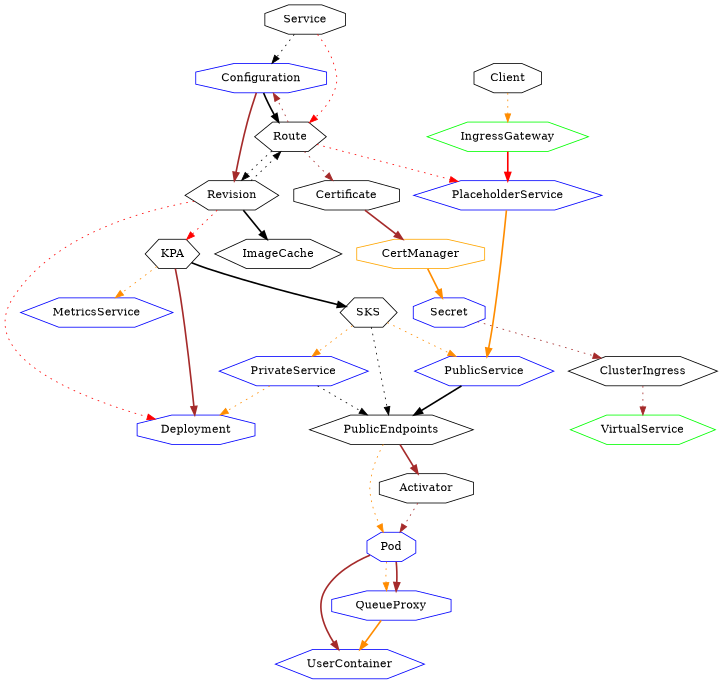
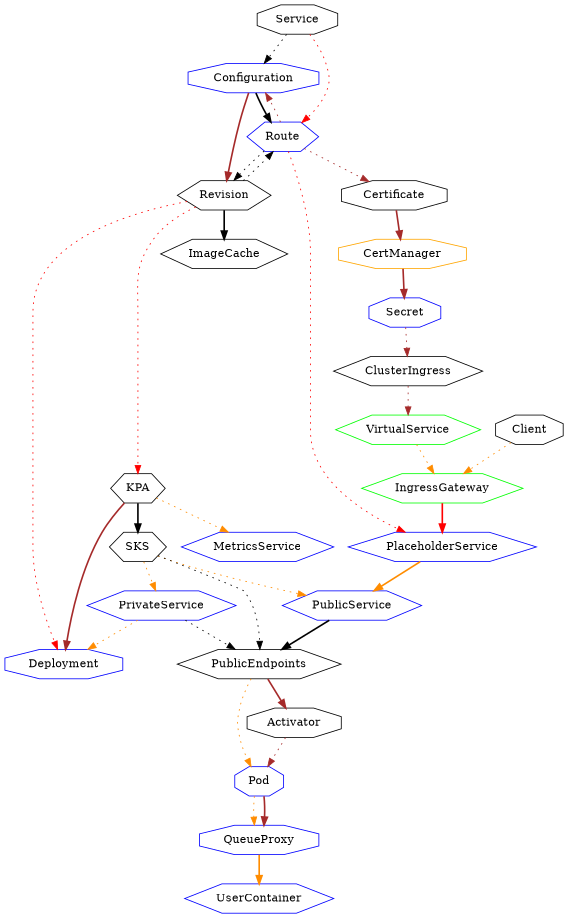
node "Route": color black -> blue
edge "CertManager" -> "Secret": color darkorange -> brown
edge "VirtualService" -> "IngressGateway": added
edge "Pod" -> "UserContainer": removed
